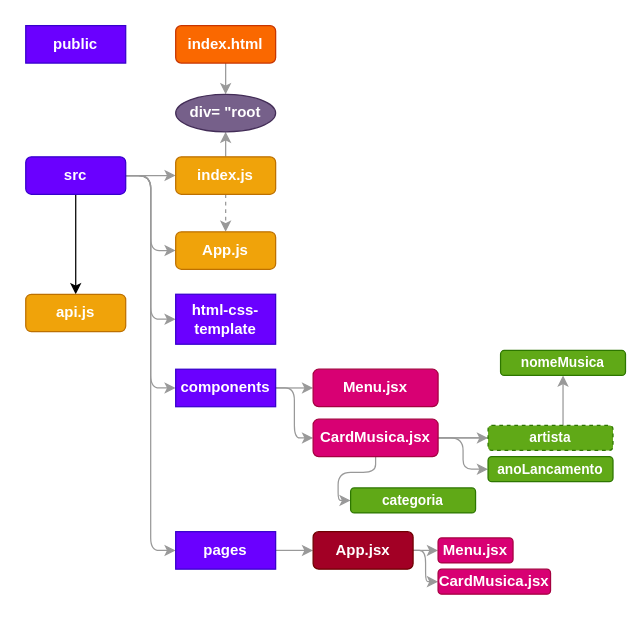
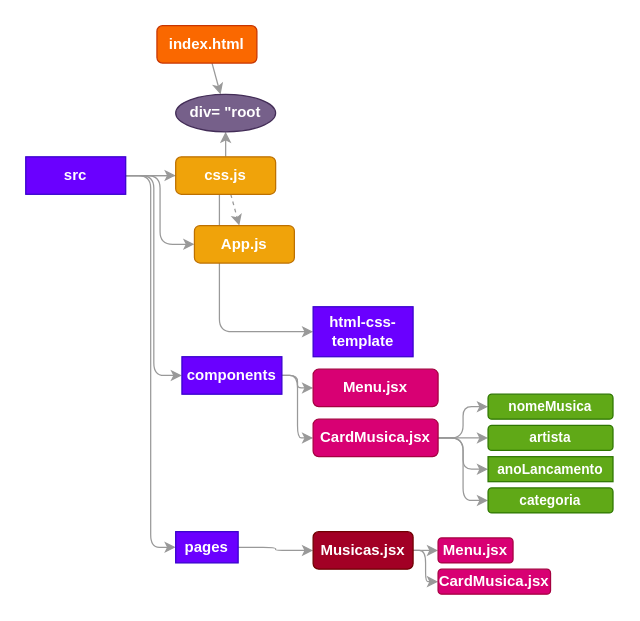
node "public": removed
node "index.html": moved (226, 44) -> (207, 44)
node "src": shape rounded rectangle -> rectangle
node "index.js": label "index.js" -> "css.js"
edge "src" -> "api.js": removed
node "App.js": moved (226, 251) -> (244, 244)
node "api.js": removed
node "html-css-template": moved (226, 319) -> (363, 332)
node "nomeMusica": moved (563, 363) -> (551, 407)
node "components": moved (226, 388) -> (232, 376)
node "artista": style dashed -> solid
node "anoLancamento": shape rounded rectangle -> rectangle
node "categoria": moved (413, 501) -> (551, 501)
node "pages": size 100x38 -> 63x31
node "App.jsx": label "App.jsx" -> "Musicas.jsx"
